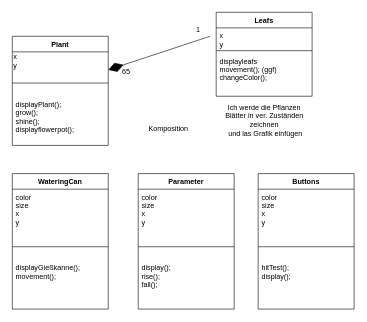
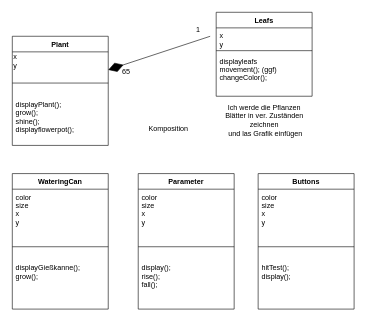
node "displayGießkanne(); movement();": label "displayGießkanne(); movement();" -> "displayGießkanne(); grow();"
